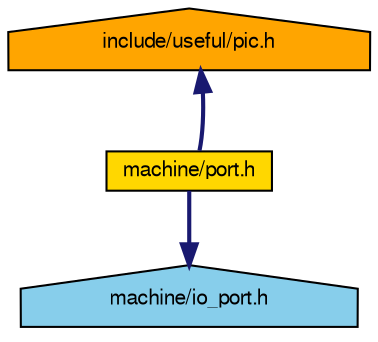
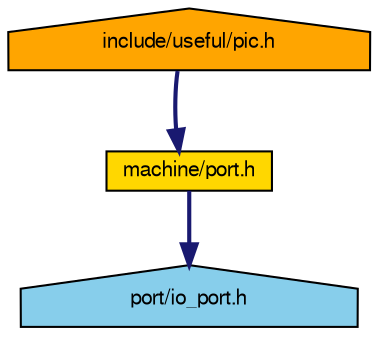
edge "machine/port.h" -> "include/useful/pic.h": reversed
node "machine/io_port.h": label "machine/io_port.h" -> "port/io_port.h"
